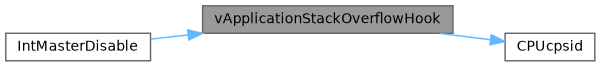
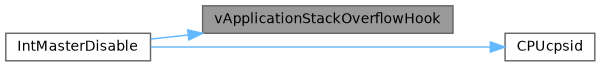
edge "vApplicationStackOverflowHook" -> "CPUcpsid": now "IntMasterDisable" -> "CPUcpsid"
